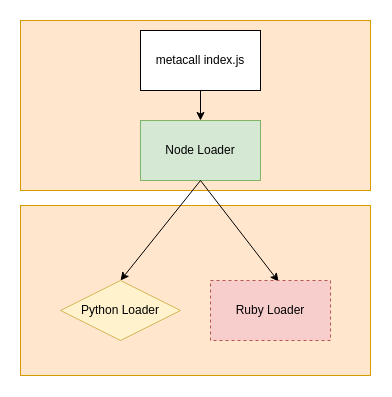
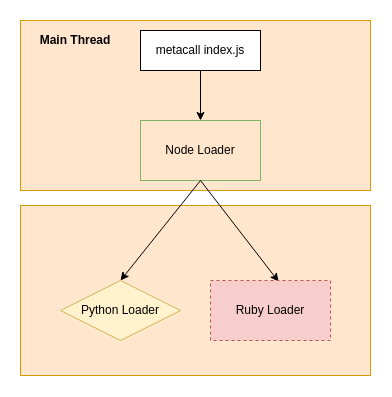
node "Main Thread": added
node "metacall index.js": size 120x60 -> 120x40
node "Node Loader": fillcolor #d5e8d4 -> #ffe6cc
